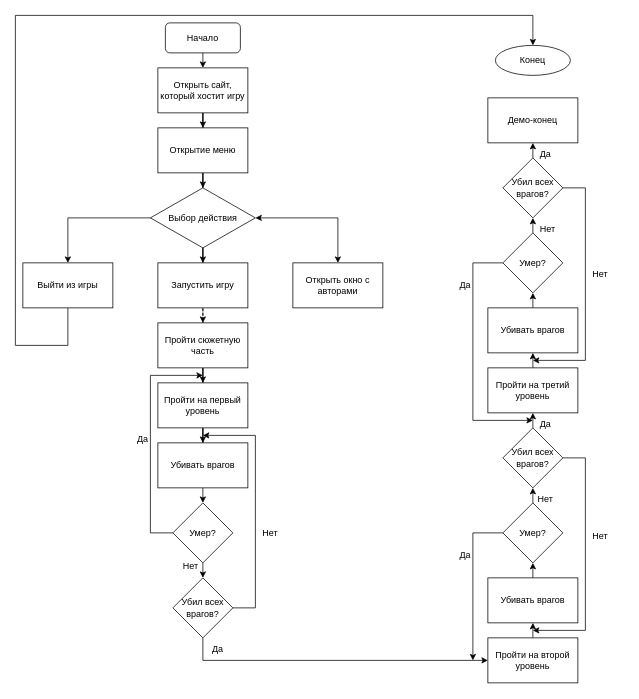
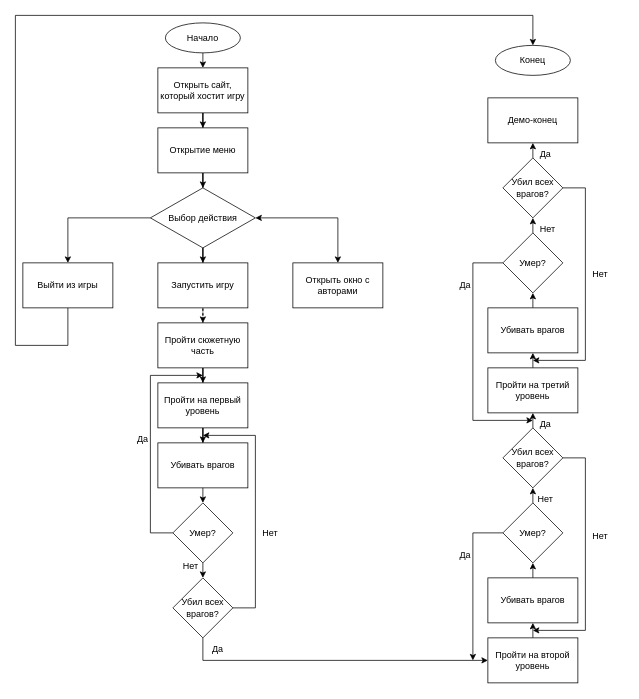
node "Начало": shape rounded rectangle -> ellipse
